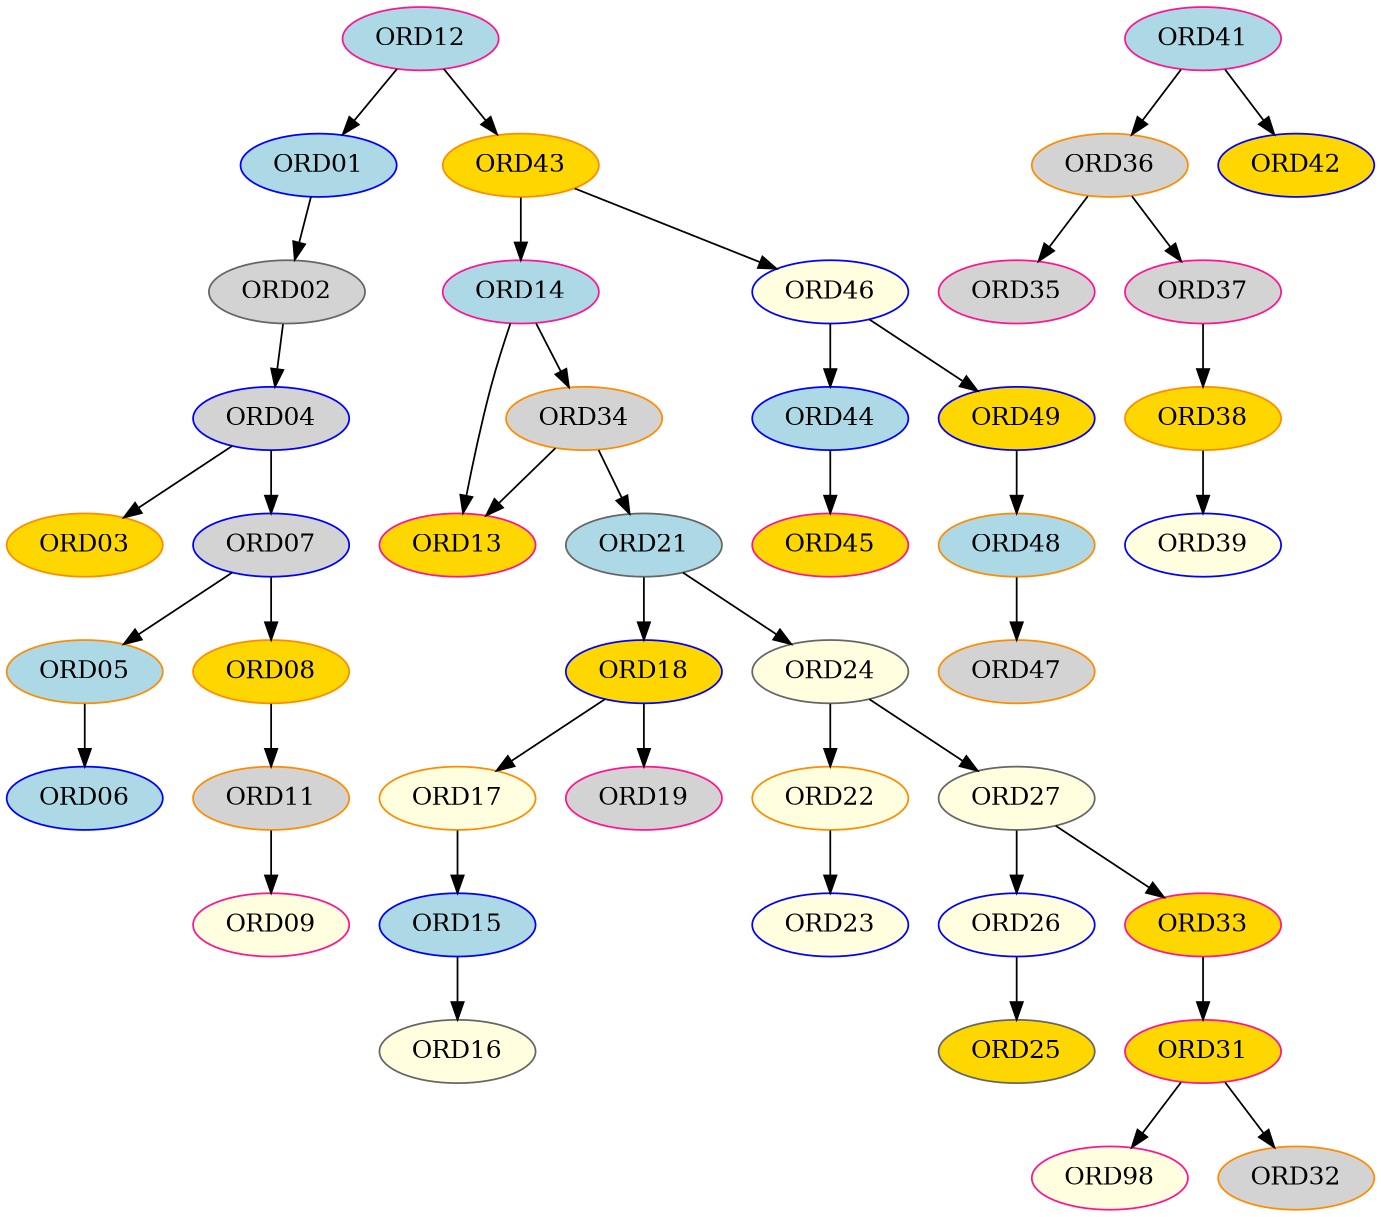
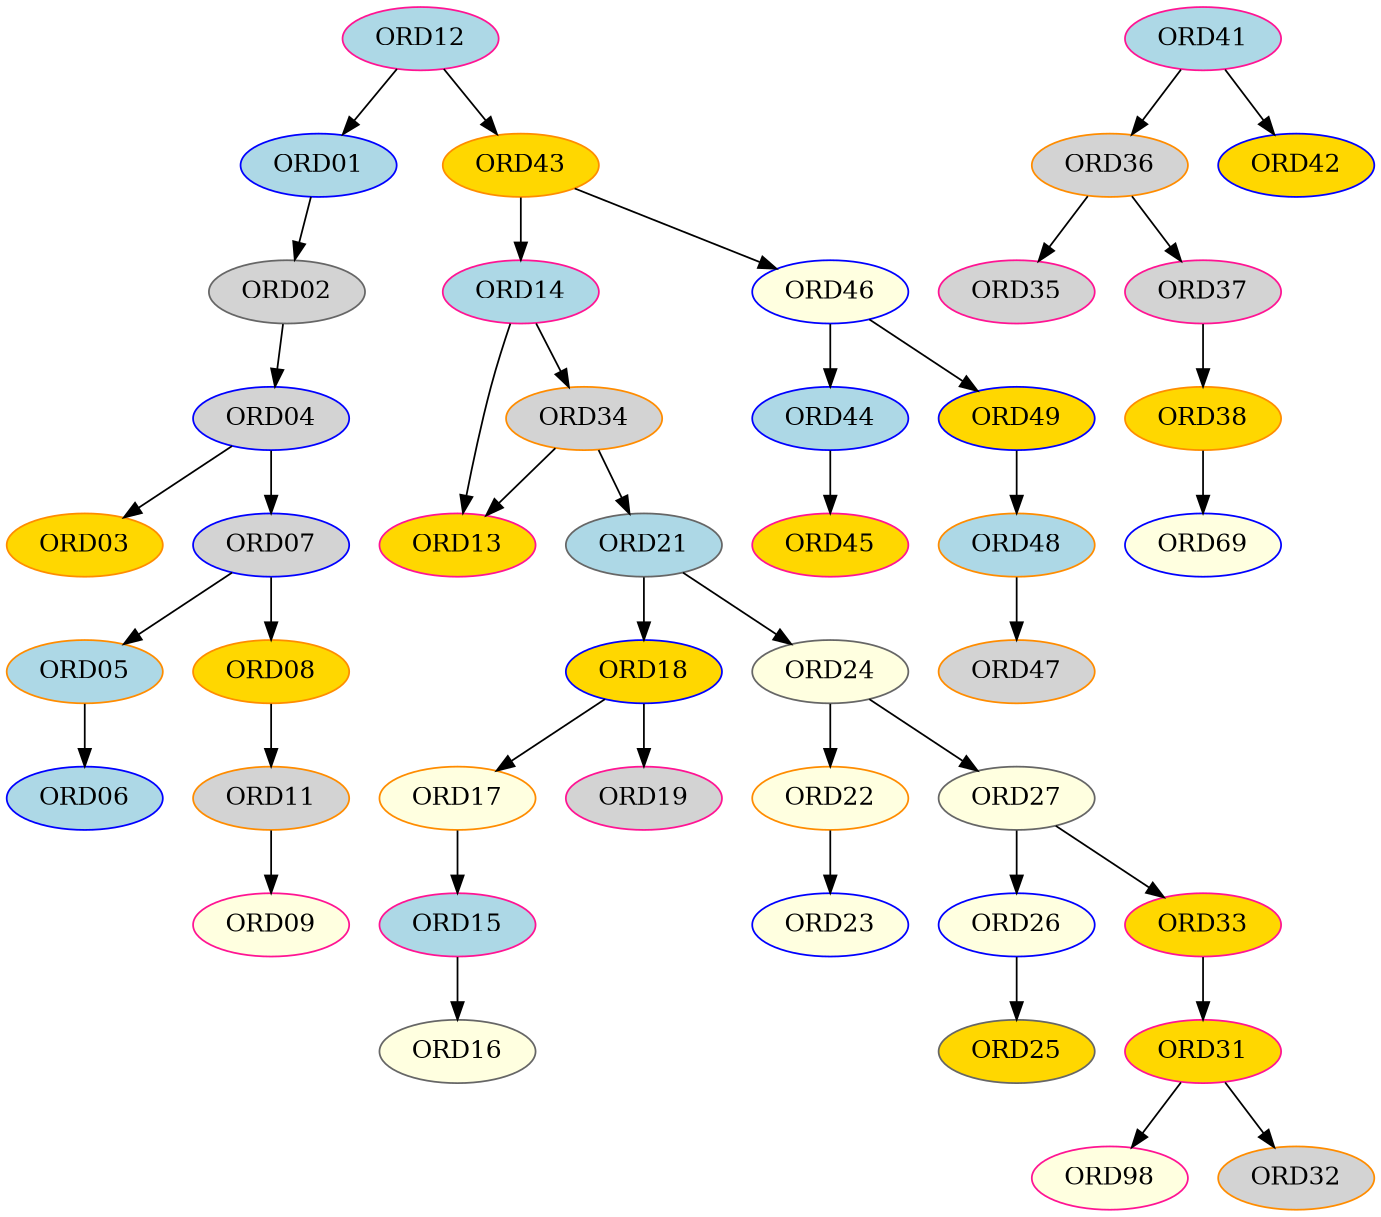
node "ORD39": label "ORD39" -> "ORD69"
node "ORD15": color blue -> deeppink
